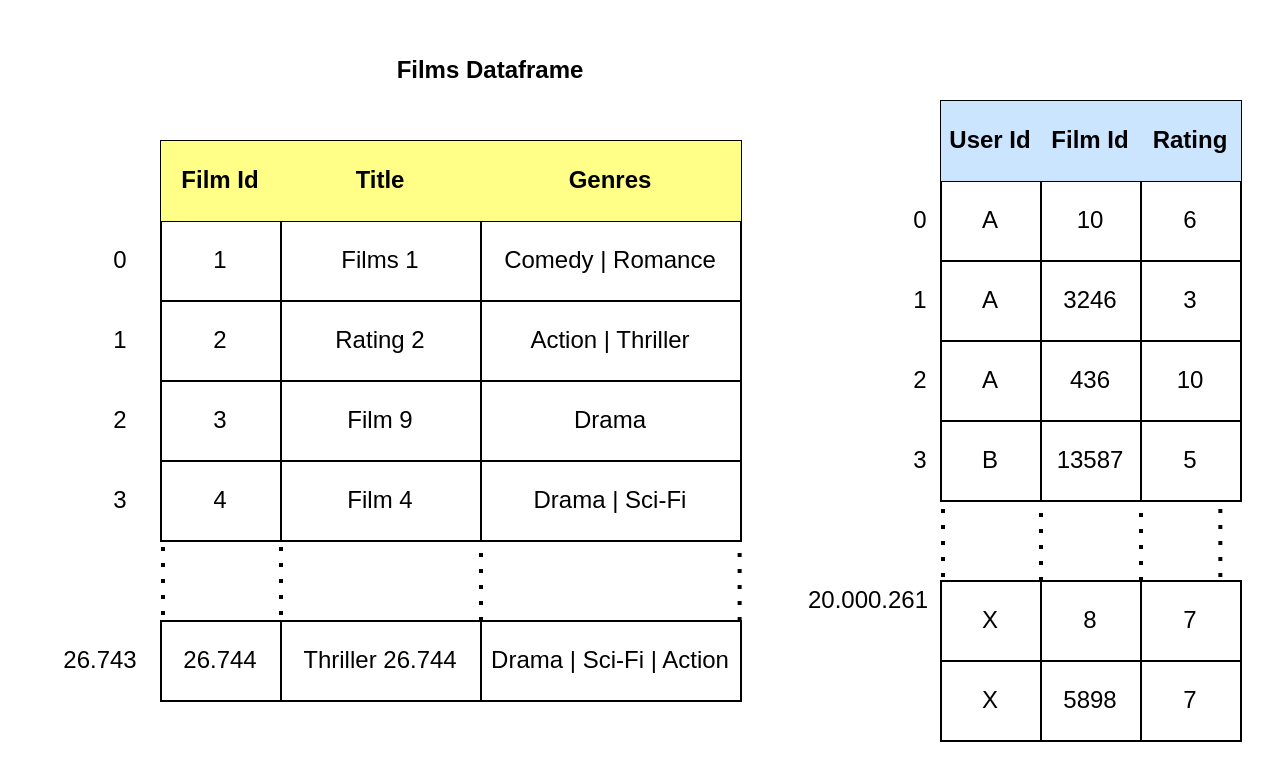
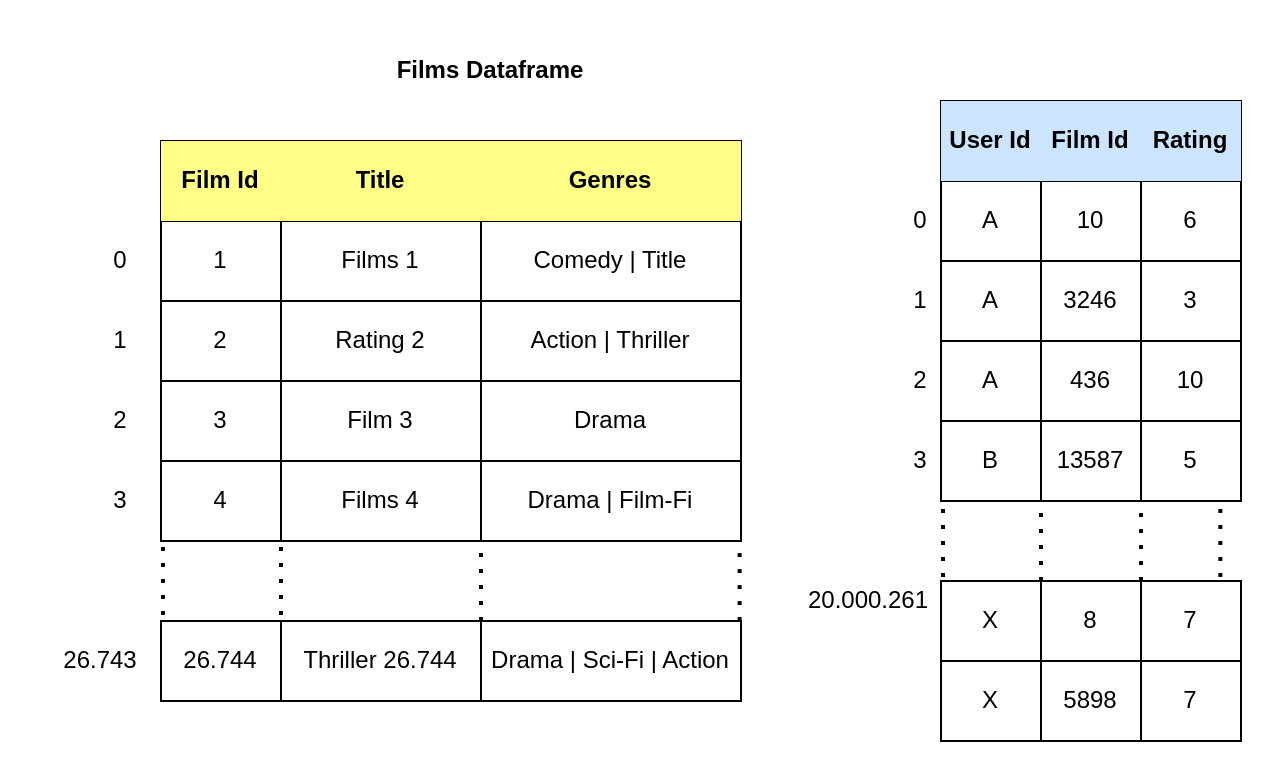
node "Comedy | Romance": label "Comedy | Romance" -> "Comedy | Title"
node "Film 9": label "Film 9" -> "Film 3"
node "Film 4": label "Film 4" -> "Films 4"
node "Drama | Sci-Fi": label "Drama | Sci-Fi" -> "Drama | Film-Fi"
